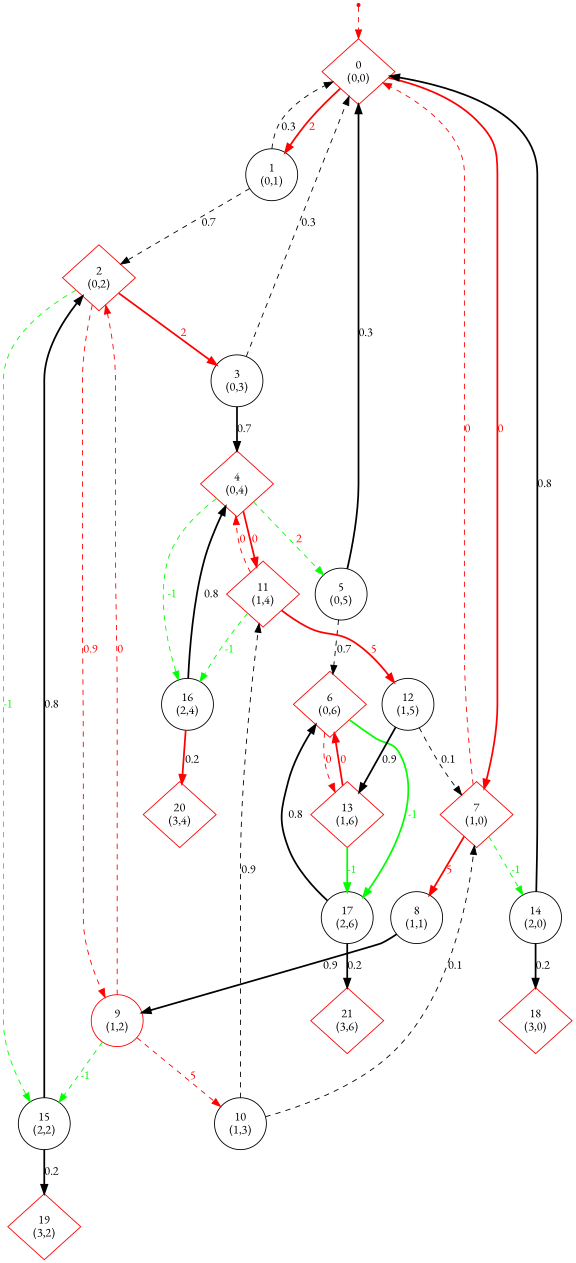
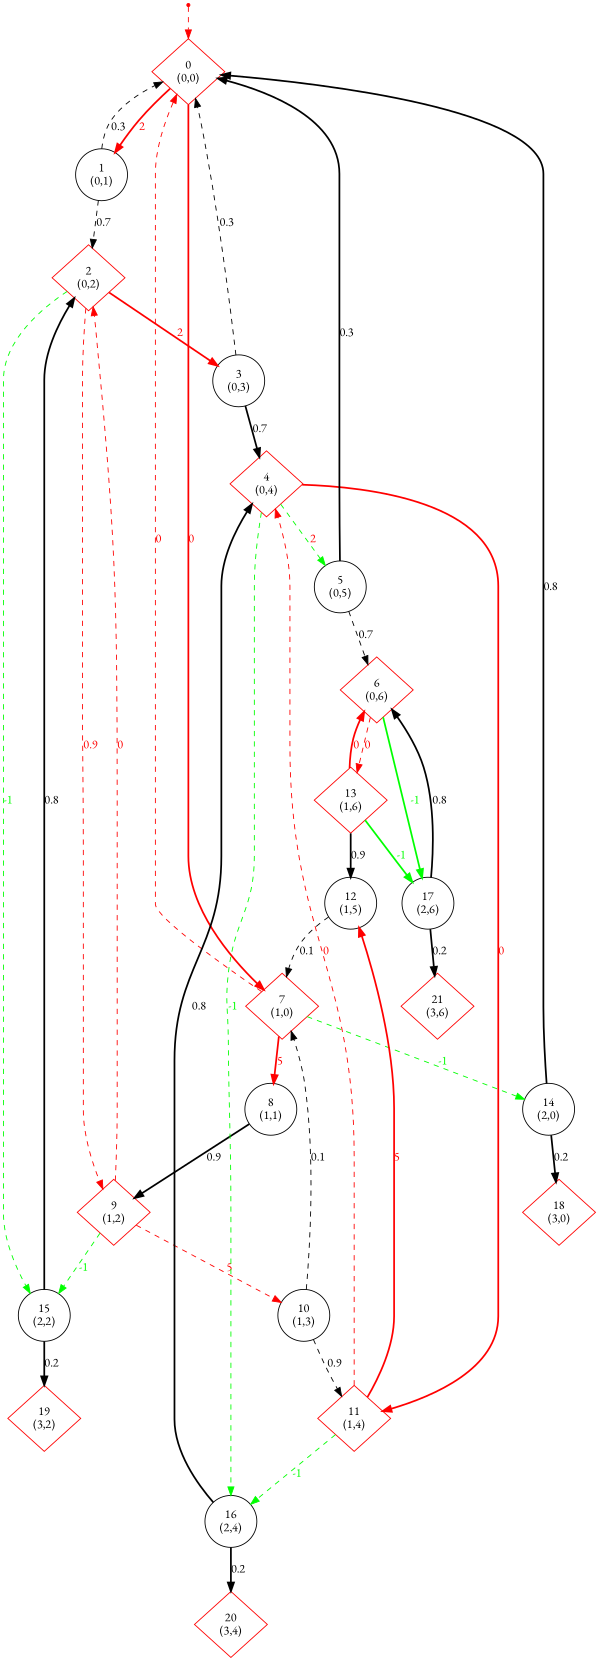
edge "16 (2,4)" -> "20 (3,4)": color red -> black
edge "12 (1,5)" -> "13 (1,6)": reversed
node "9 (1,2)": shape circle -> diamond
